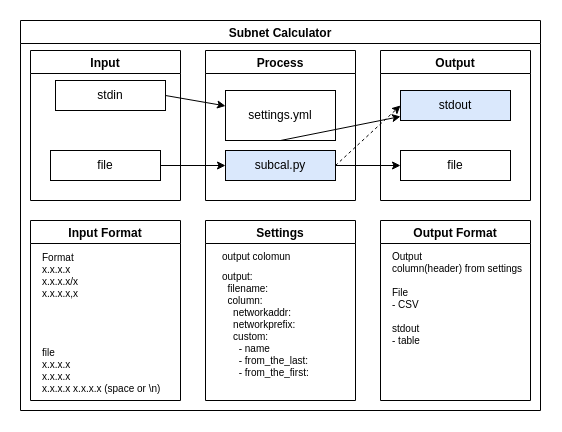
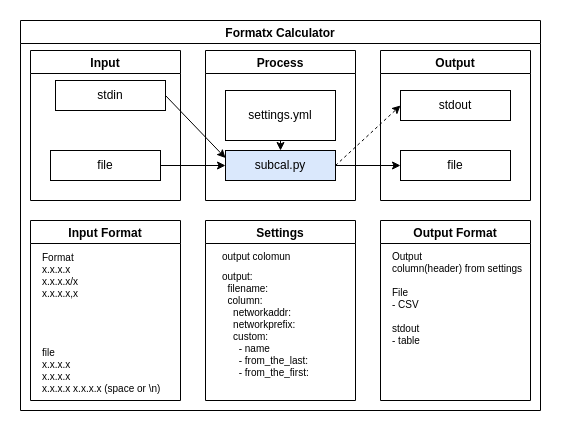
node "Subnet Calculator": label "Subnet Calculator" -> "Formatx Calculator"
edge "stdin" -> "settings.yml": now "stdin" -> "subcal.py"
node "stdout": fillcolor #dae8fc -> #ffffff
edge "settings.yml" -> "stdout": now "settings.yml" -> "subcal.py"
